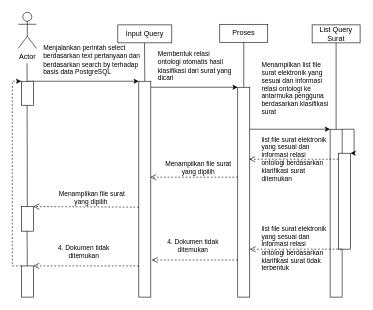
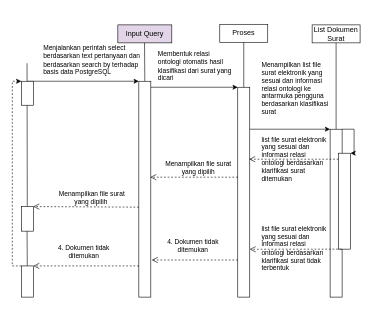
node "Actor": removed
node "Input Query": fillcolor #ffffff -> #e1d5e7
node "List Query Surat": label "List Query Surat" -> "List Dokumen Surat"
